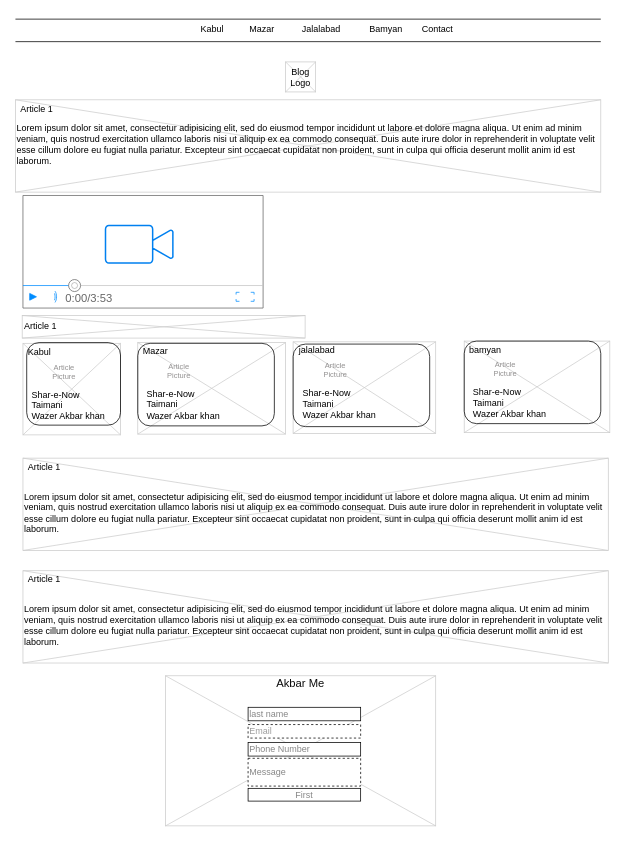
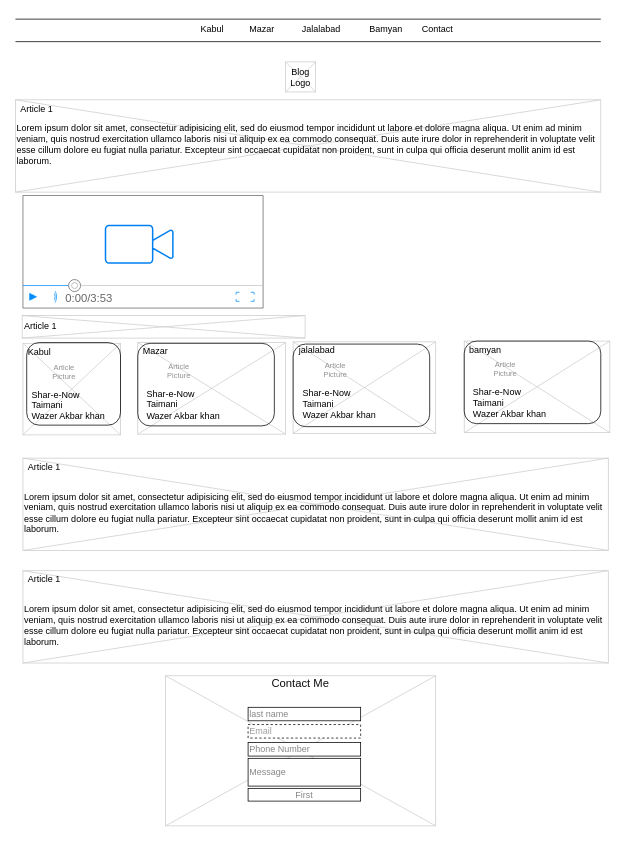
node "Akbar Me": label "Akbar Me" -> "Contact Me"
node "Message": style dashed -> solid
